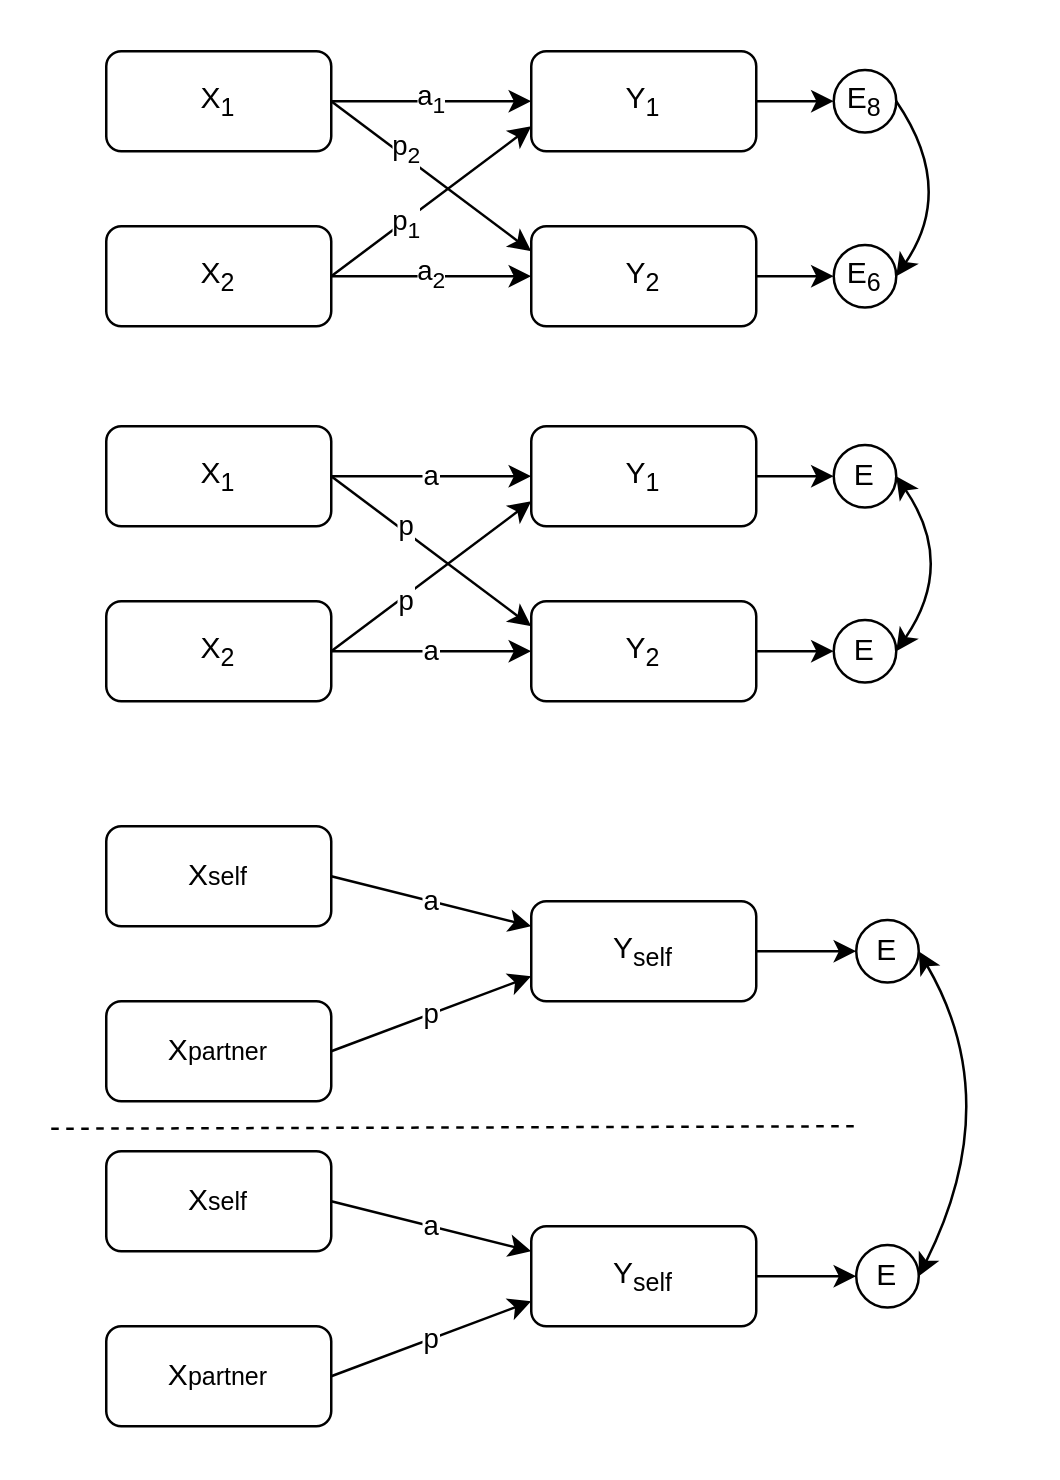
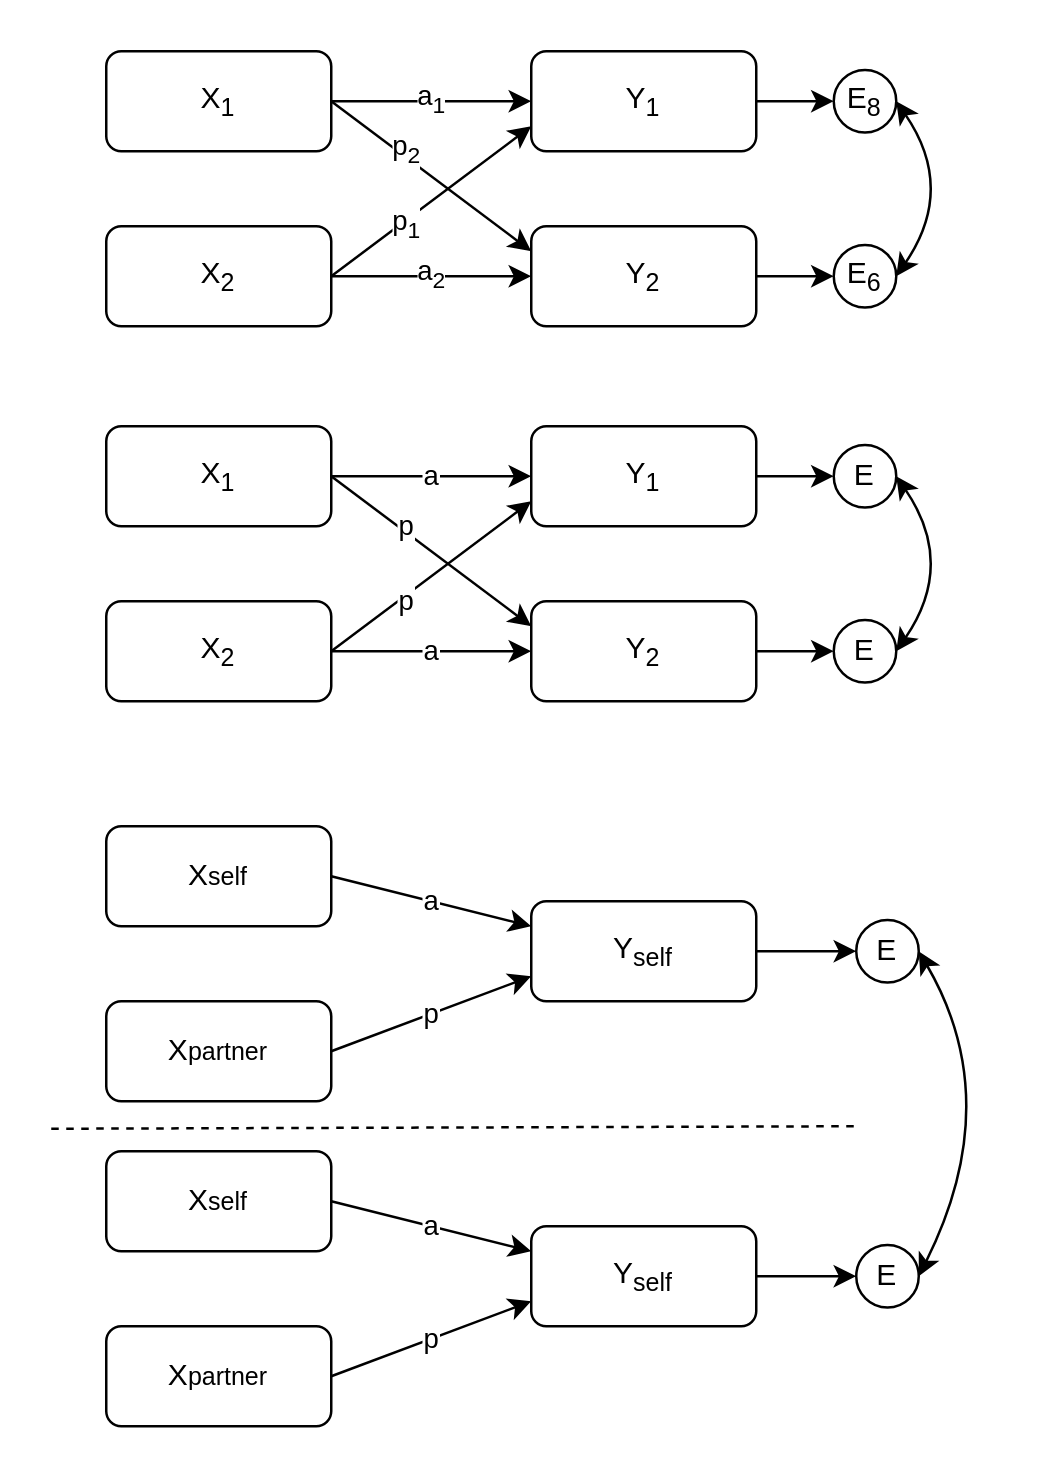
edge "E8" -> "E6": arrowhead none -> classic
